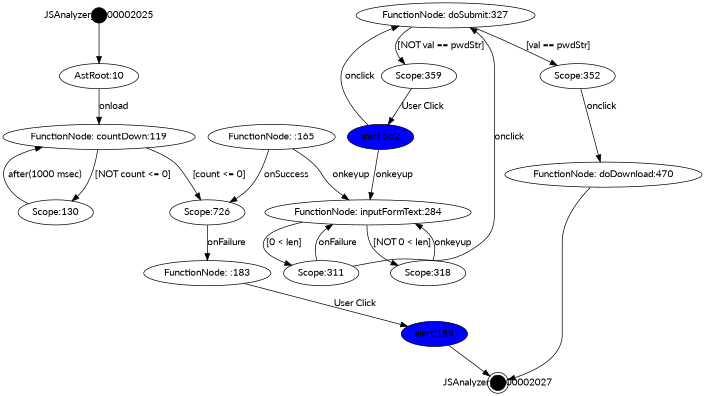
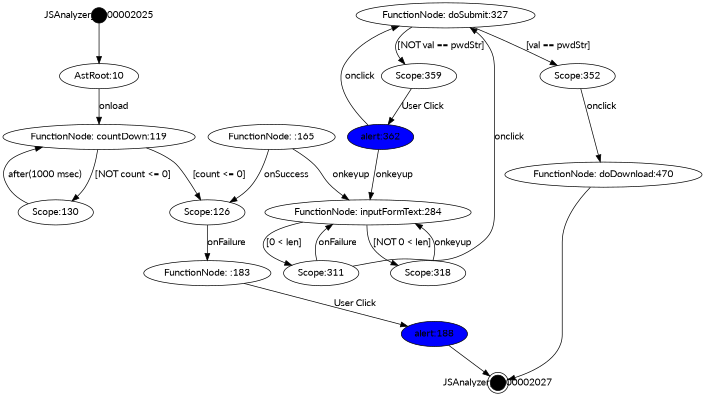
node "Scope:726": label "Scope:726" -> "Scope:126"
